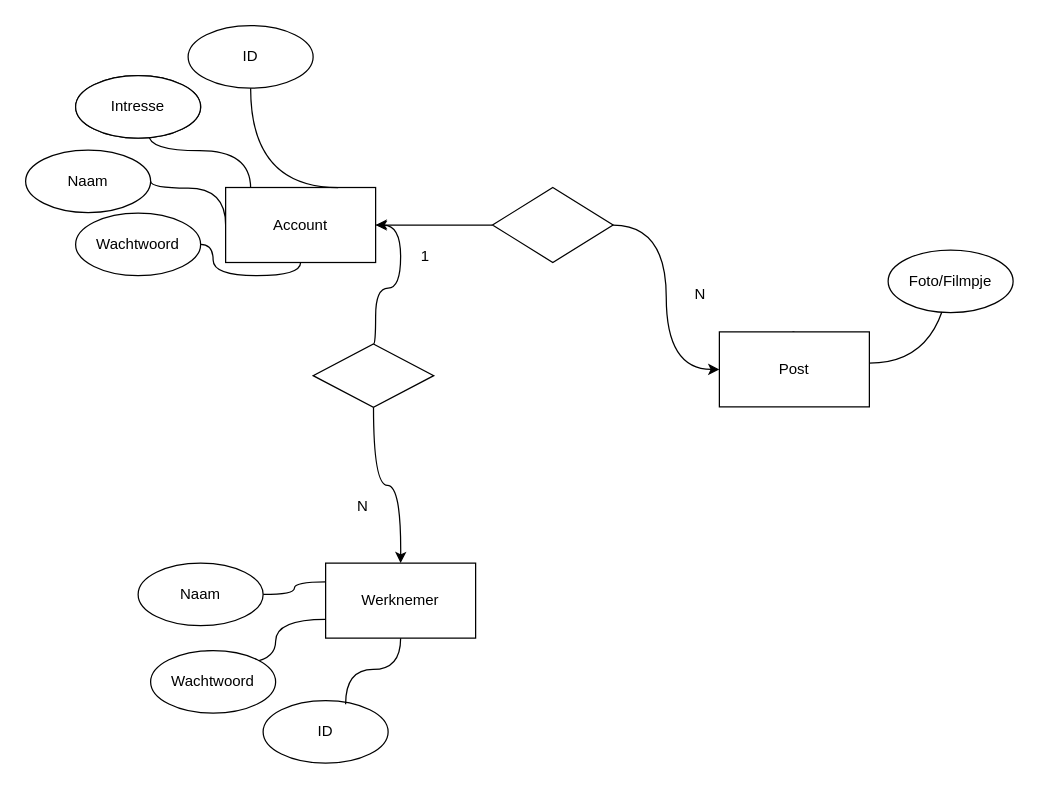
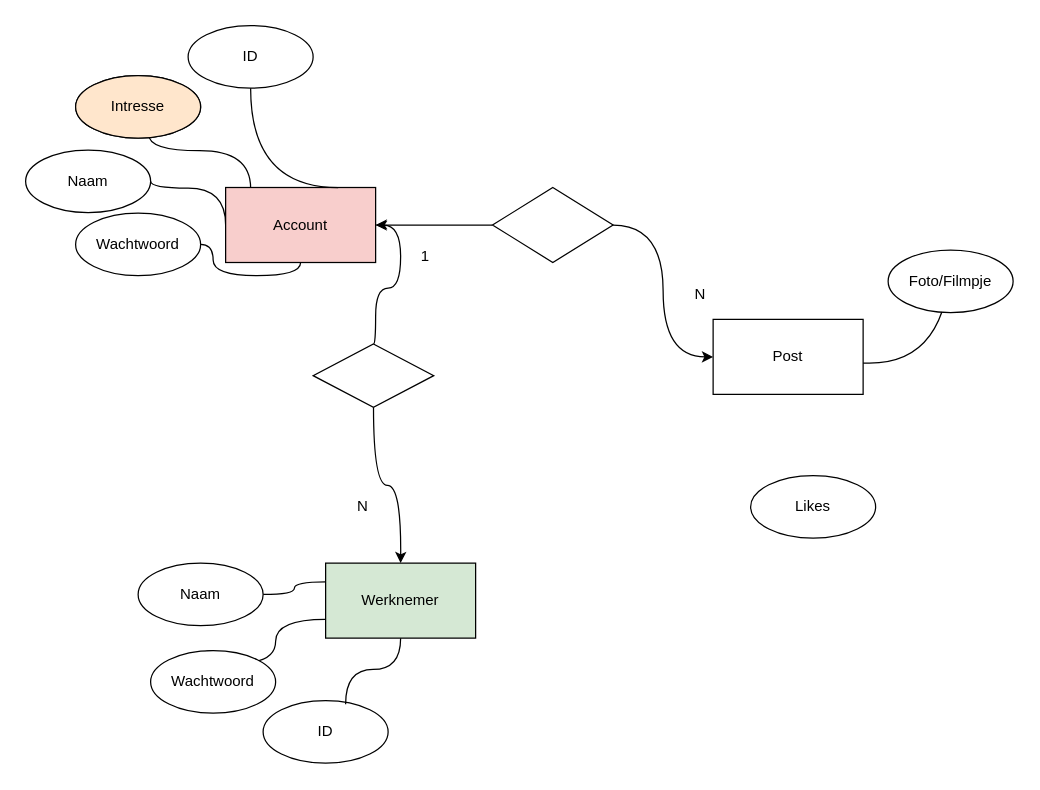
node "Intresse": fillcolor #ffffff -> #ffe6cc
node "Account": fillcolor #ffffff -> #f8cecc
node "Post": moved (794, 369) -> (788, 357)
node "Likes": added
node "Werknemer": fillcolor #ffffff -> #d5e8d4
